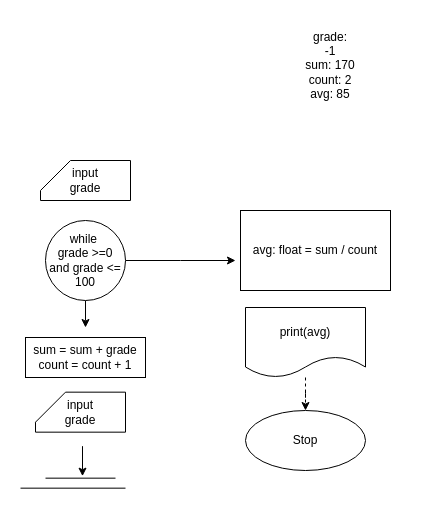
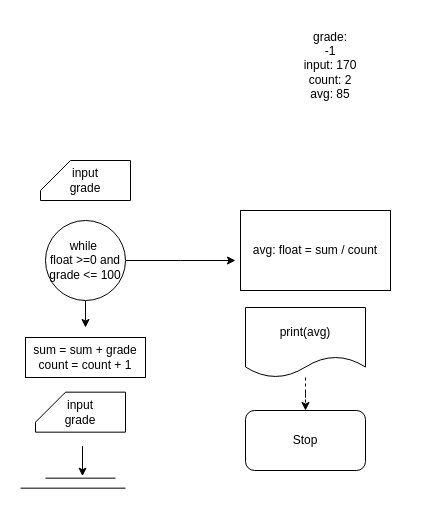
node "grade: -1 sum: 170 count: 2 avg: 85": label "grade: -1 sum: 170 count: 2 avg: 85" -> "grade: -1 input: 170 count: 2 avg: 85"
node "while grade >=0 and grade <= 100": label "while grade >=0 and grade <= 100" -> "while float >=0 and grade <= 100"
node "Stop": shape ellipse -> rounded rectangle
